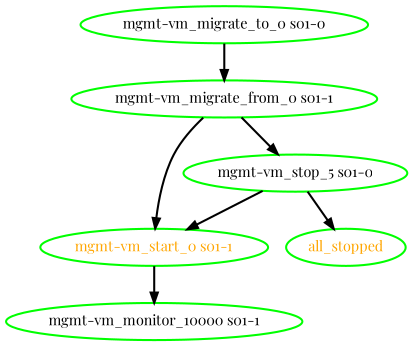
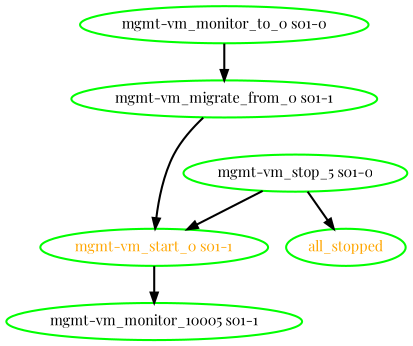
node "mgmt-vm_migrate_to_0 s01-0": label "mgmt-vm_migrate_to_0 s01-0" -> "mgmt-vm_monitor_to_0 s01-0"
edge "mgmt-vm_migrate_from_0 s01-1" -> "mgmt-vm_stop_5 s01-0": removed
node "mgmt-vm_monitor_10000 s01-1": label "mgmt-vm_monitor_10000 s01-1" -> "mgmt-vm_monitor_10005 s01-1"
